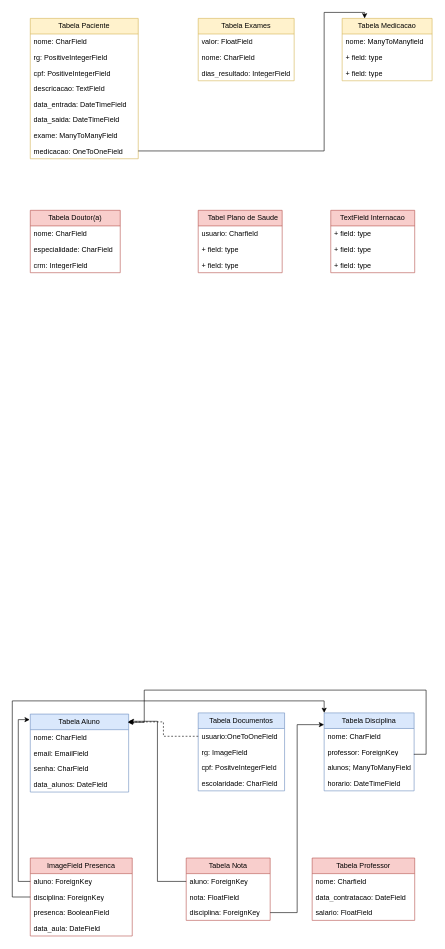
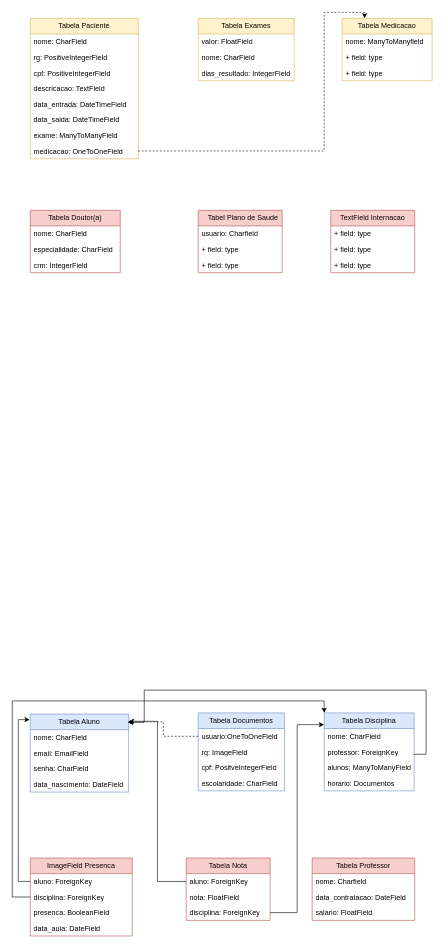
edge "medicacao: OneToOneField" -> "Tabela Medicacao": style solid -> dashed
node "horario: DateTimeField": label "horario: DateTimeField" -> "horario: Documentos"
node "data_alunos: DateField": label "data_alunos: DateField" -> "data_nascimento: DateField"
